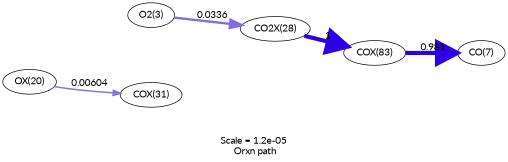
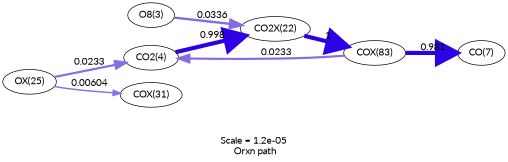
node "O2(3)": label "O2(3)" -> "O8(3)"
node "CO2X(28)": label "CO2X(28)" -> "CO2X(22)"
node "CO2(4)": added
node "OX(20)": label "OX(20)" -> "OX(25)"
